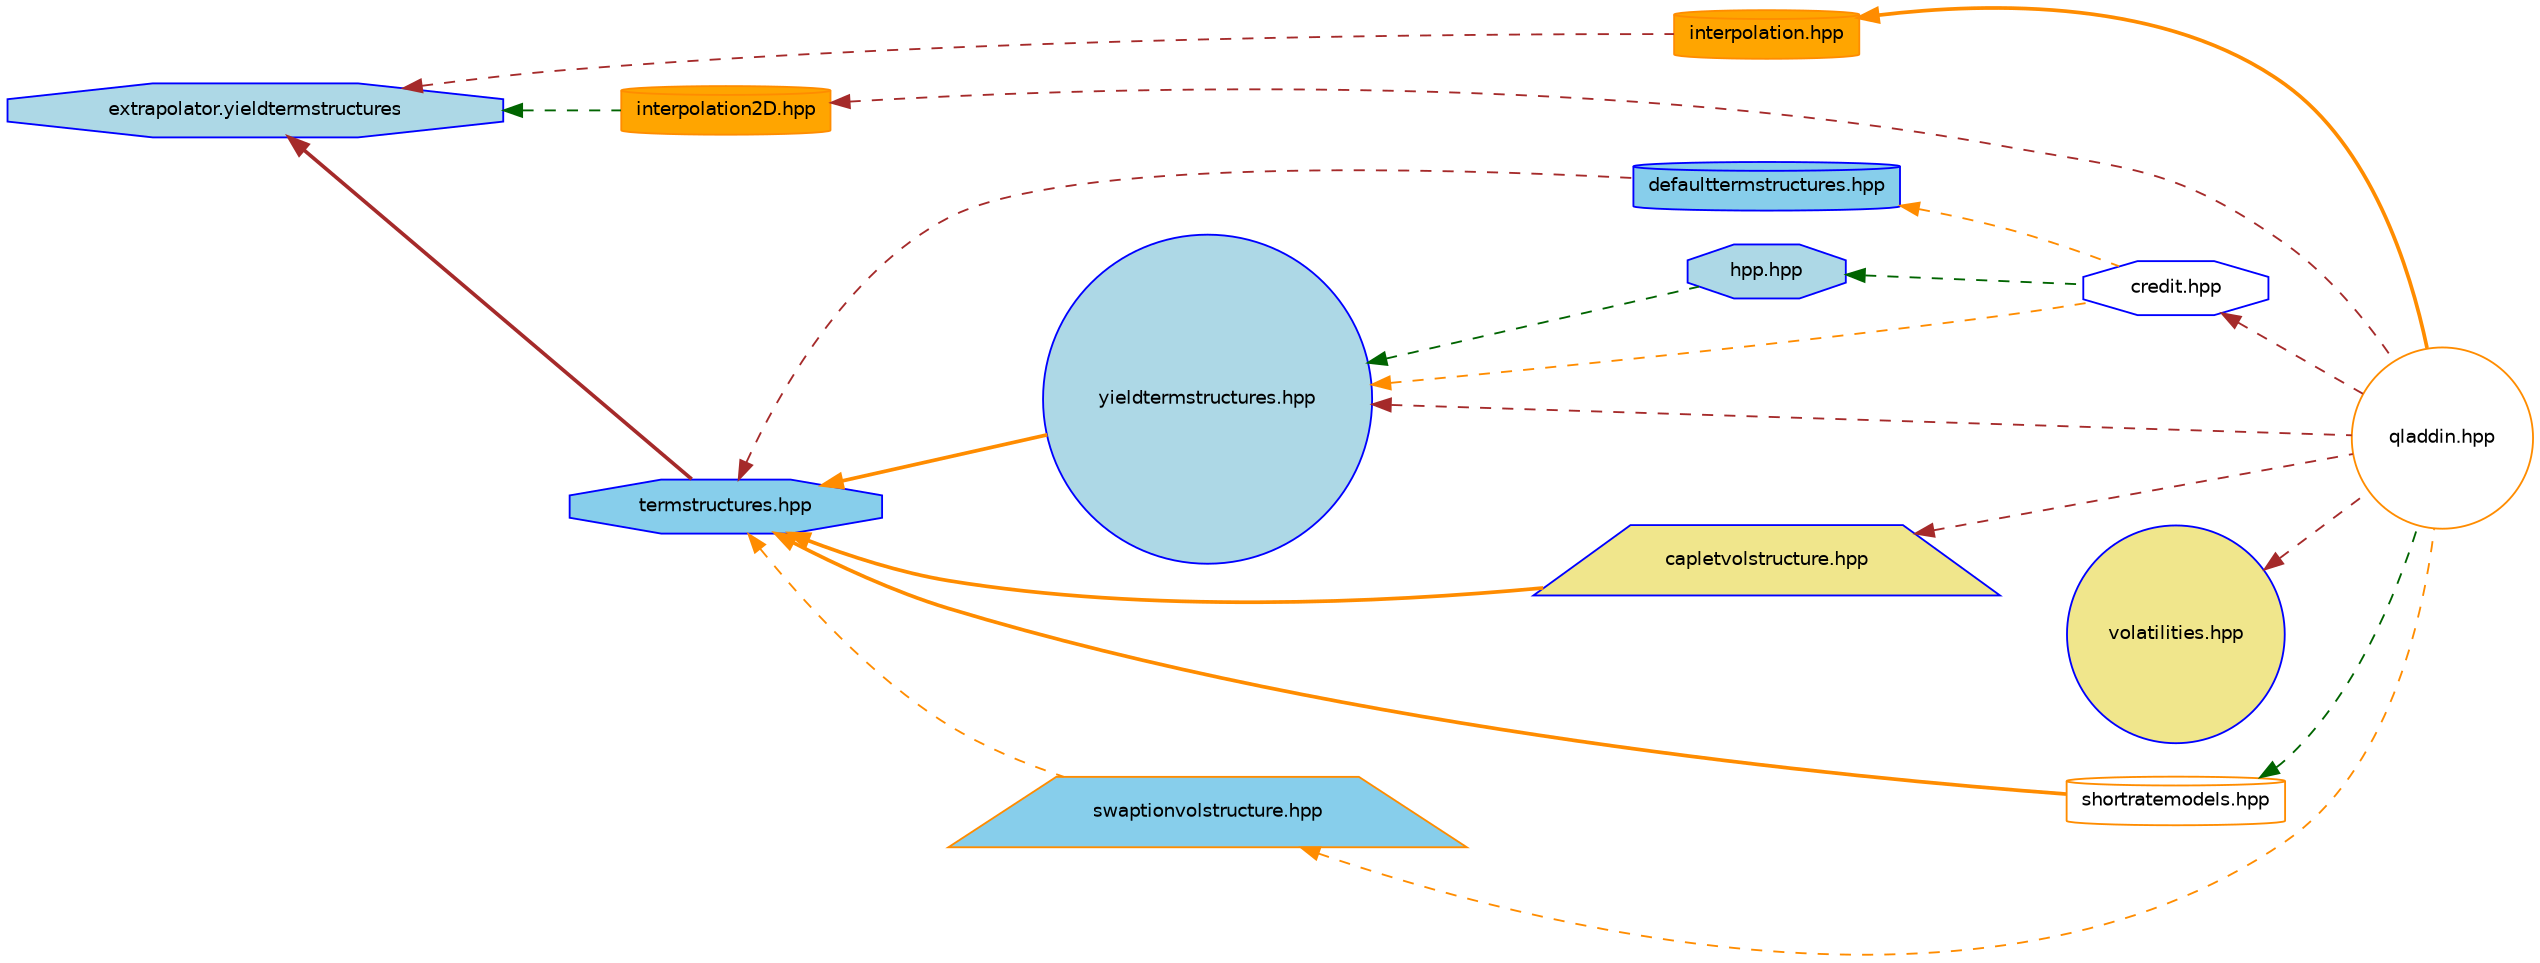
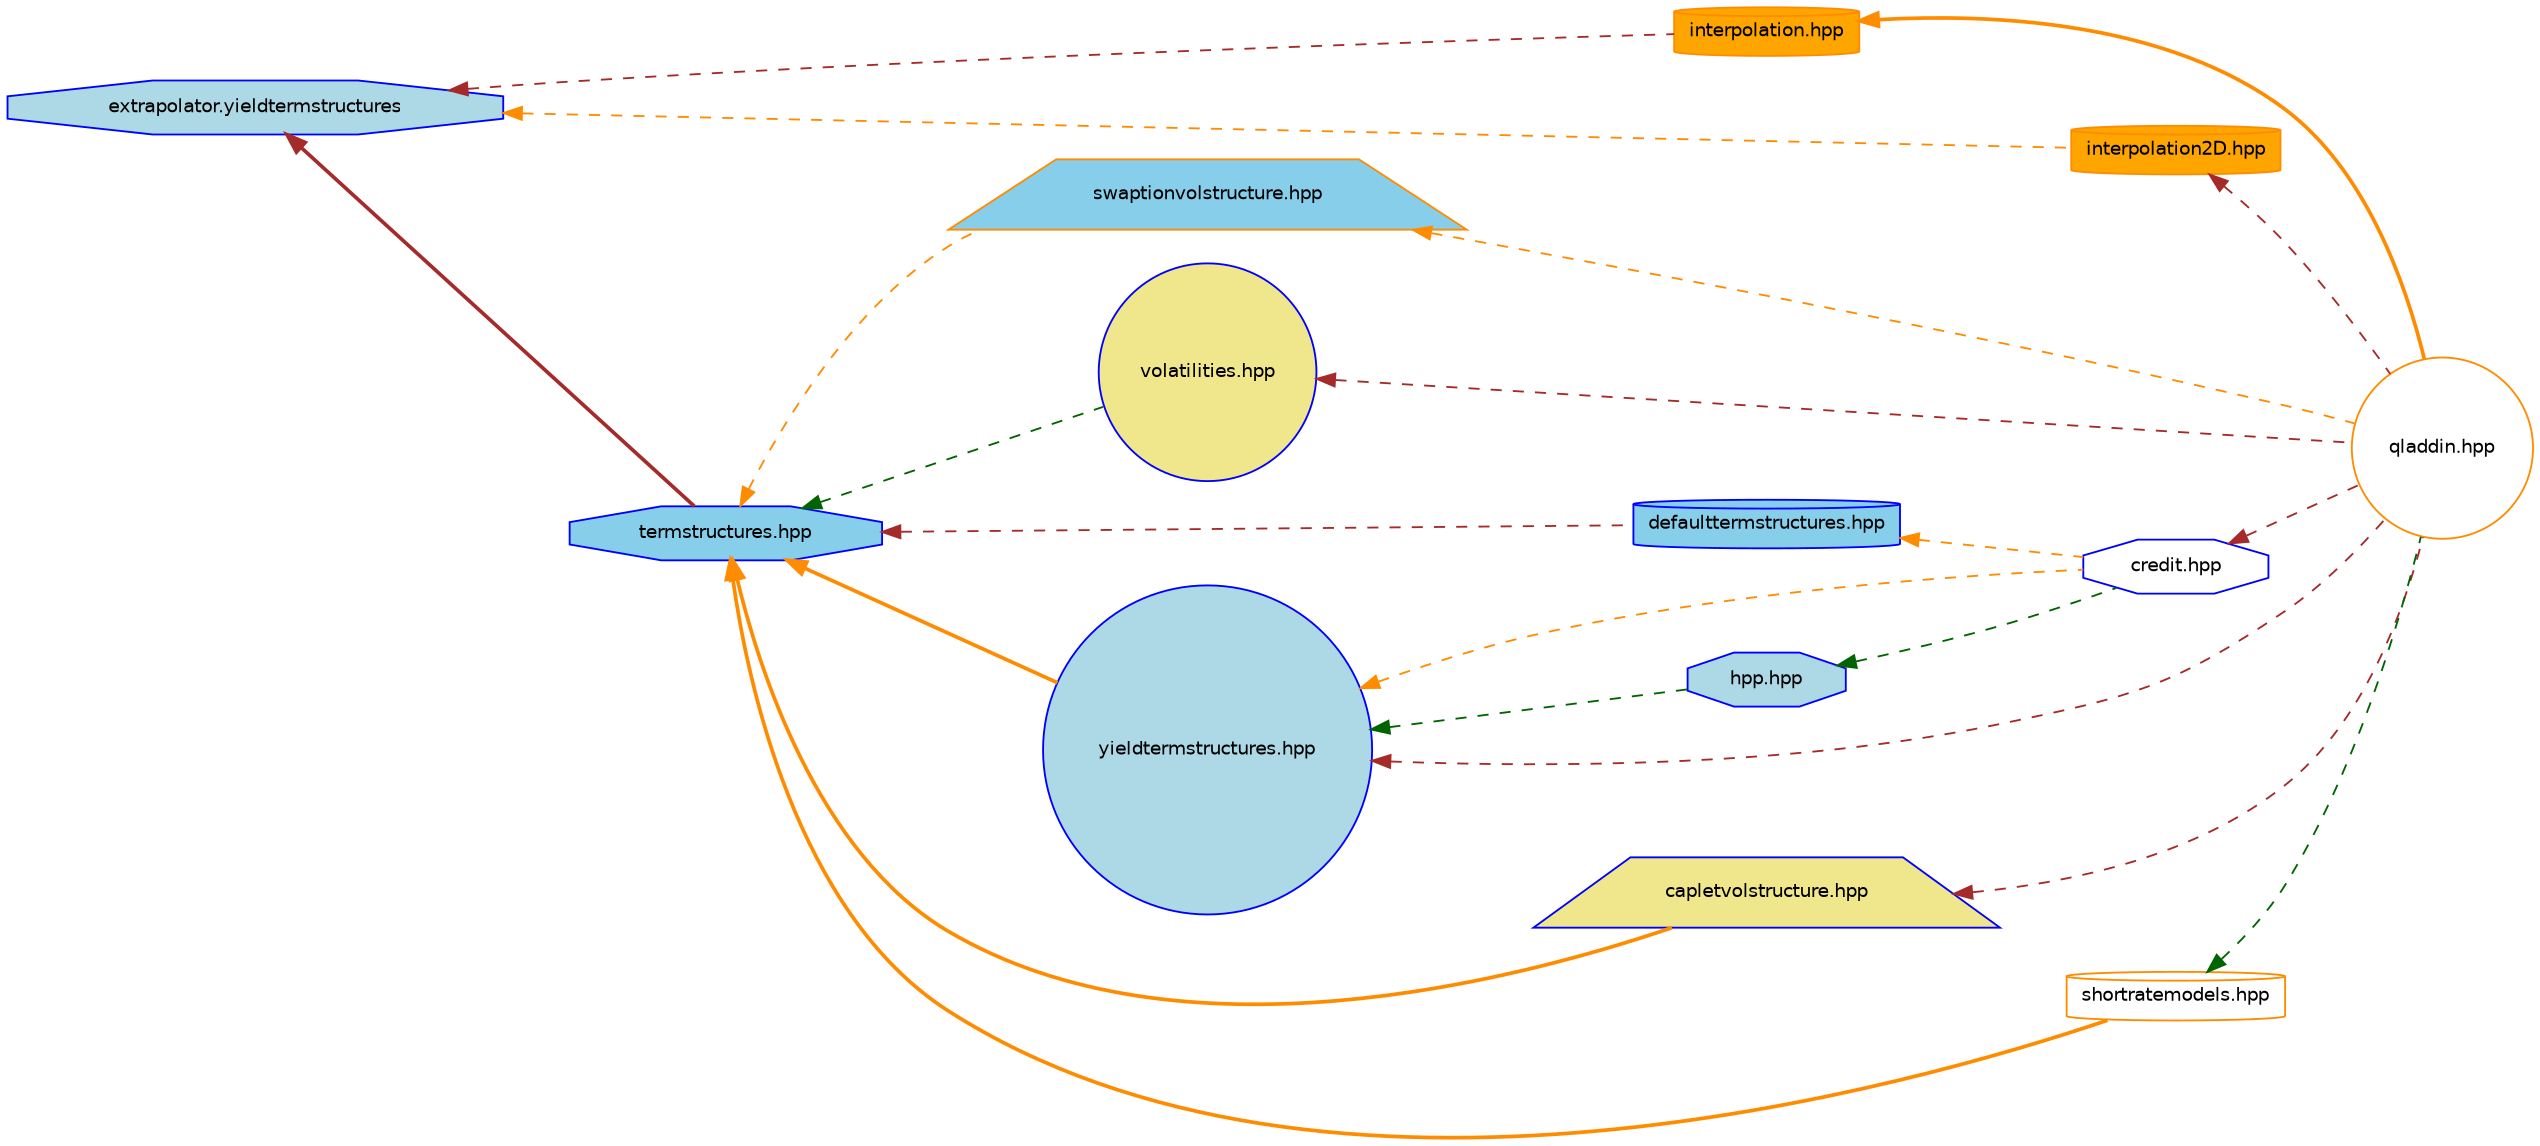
edge "interpolation2D.hpp" -> "extrapolator.yieldtermstructures": color darkgreen -> darkorange
edge "volatilities.hpp" -> "termstructures.hpp": added
